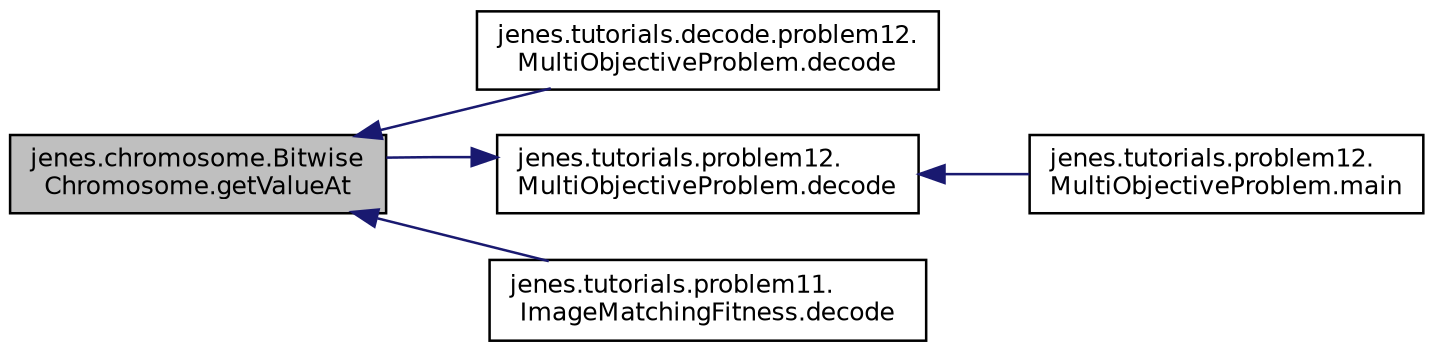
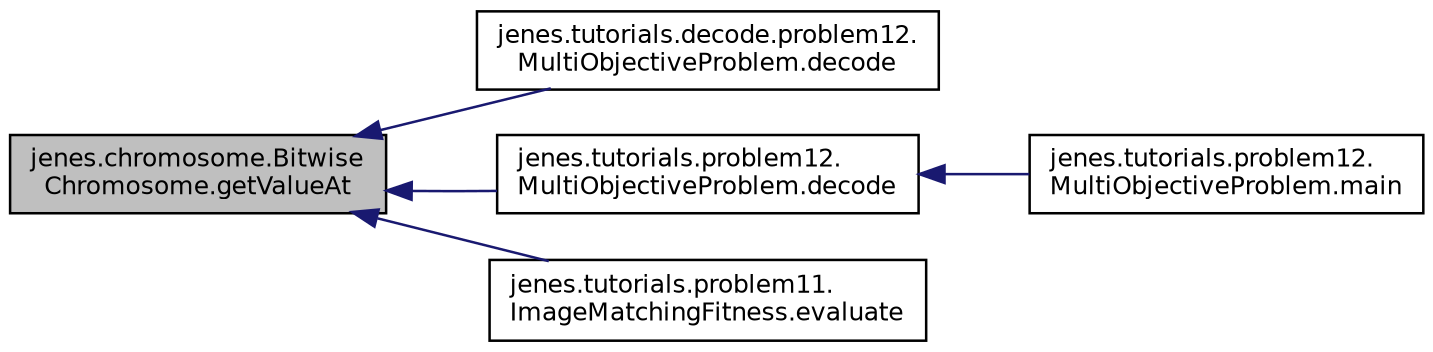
edge "jenes.chromosome.Bitwise Chromosome.getValueAt" -> "jenes.tutorials.problem12. MultiObjectiveProblem.decode": reversed
node "jenes.tutorials.problem11. ImageMatchingFitness.decode": label "jenes.tutorials.problem11. ImageMatchingFitness.decode" -> "jenes.tutorials.problem11. ImageMatchingFitness.evaluate"
